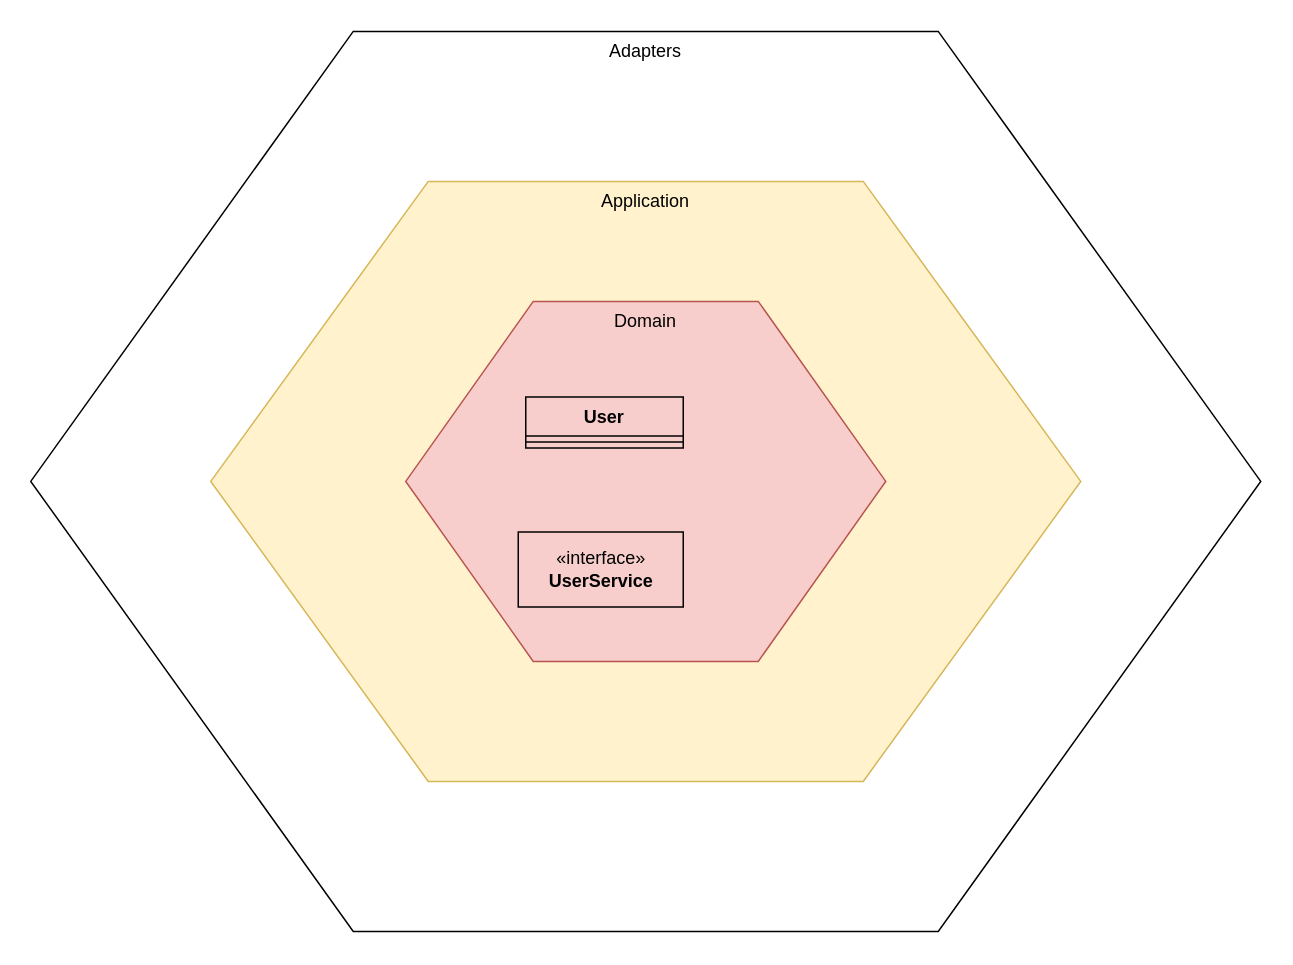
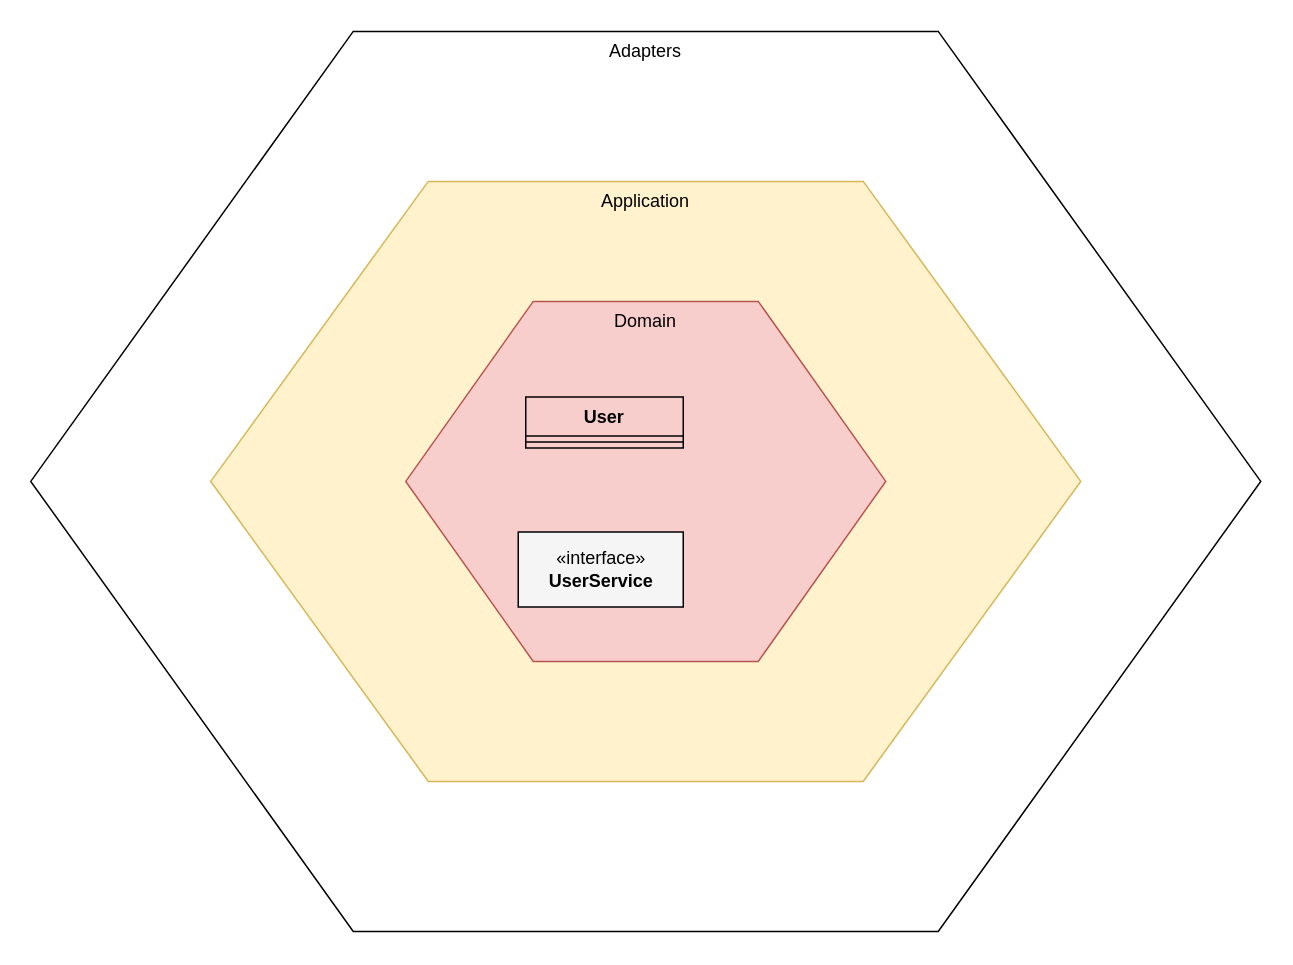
node "«interface» UserService": fillcolor #f8cecc -> #f5f5f5
